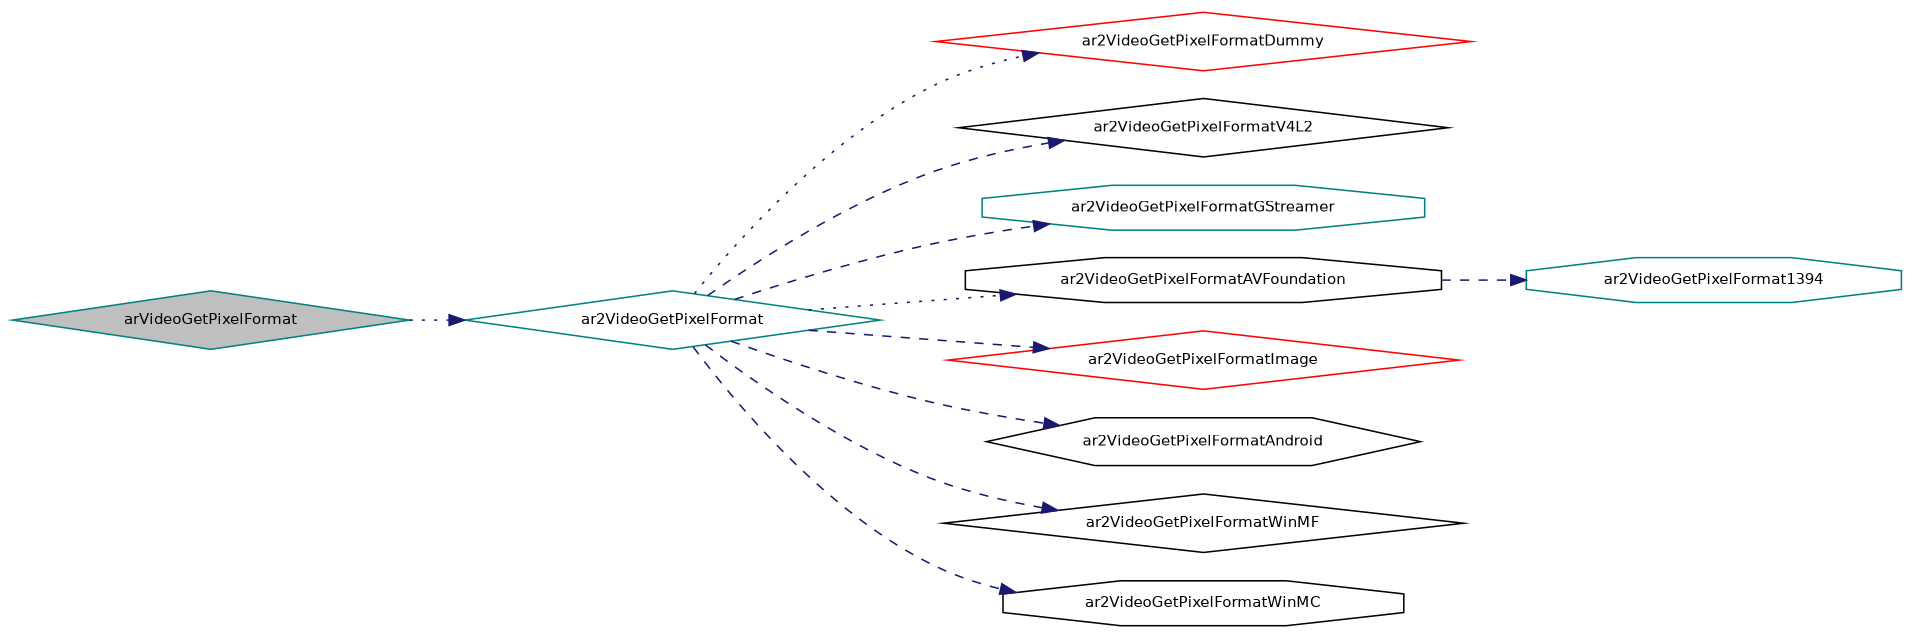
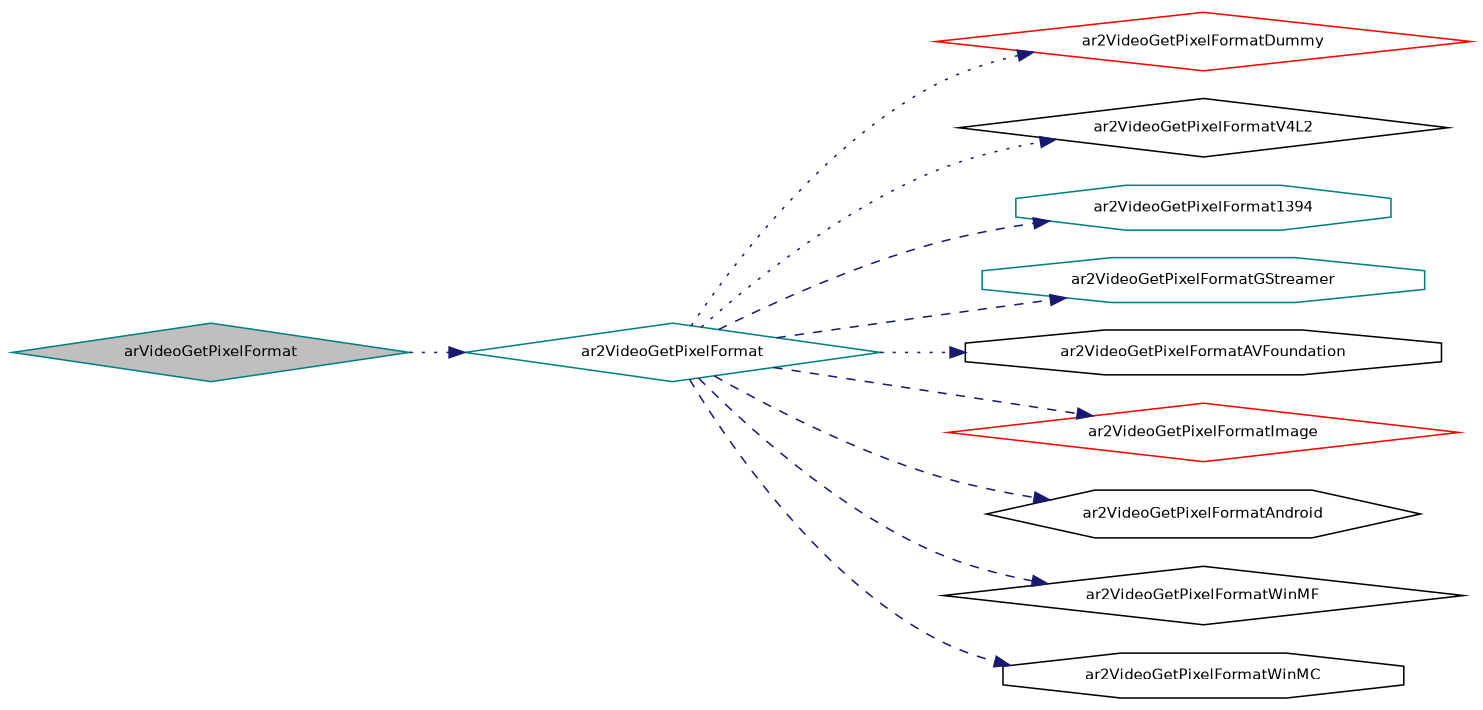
edge "ar2VideoGetPixelFormat" -> "ar2VideoGetPixelFormatV4L2": style dashed -> dotted
edge "ar2VideoGetPixelFormatAVFoundation" -> "ar2VideoGetPixelFormat1394": now "ar2VideoGetPixelFormat" -> "ar2VideoGetPixelFormat1394"
